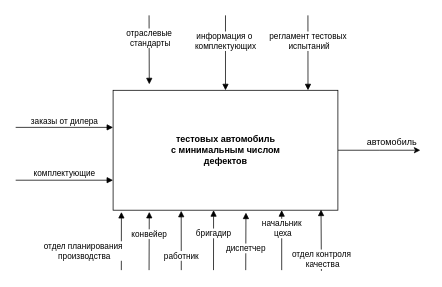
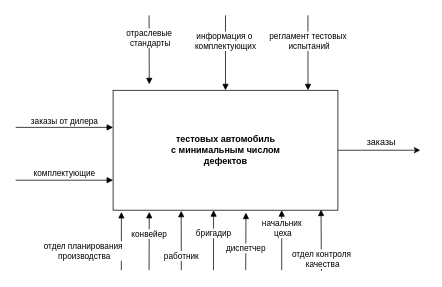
node "автомобиль": label "автомобиль" -> "заказы"
